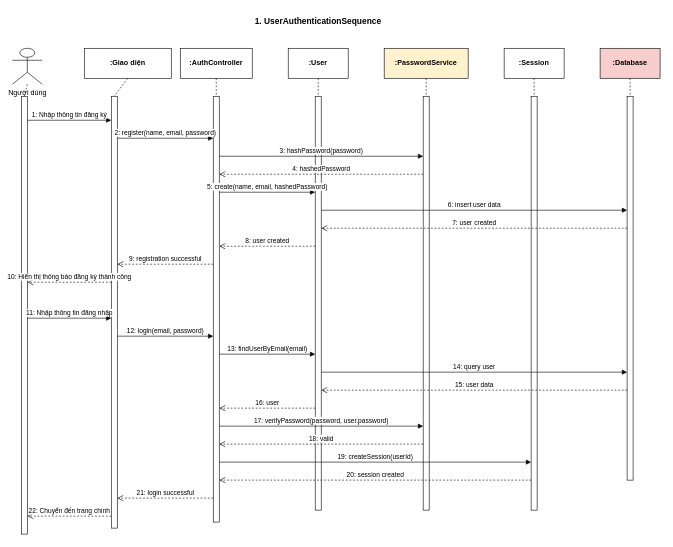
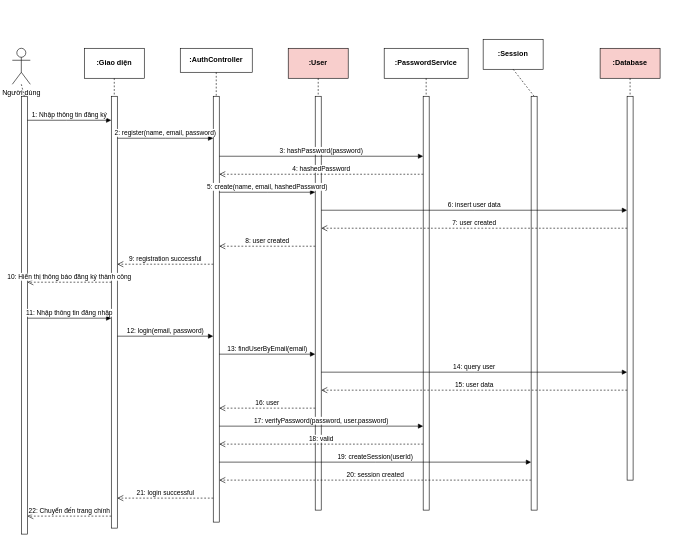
node "1. UserAuthenticationSequence": removed
node ":Giao diện": size 87x30 -> 60x30
node ":AuthController": size 72x30 -> 72x24
node ":User": fillcolor #ffffff -> #f8cecc
node ":PasswordService": fillcolor #fff2cc -> #ffffff
node ":Session": moved (534, 63) -> (513, 54)
node "Người dùng": size 30x36 -> 18x36
